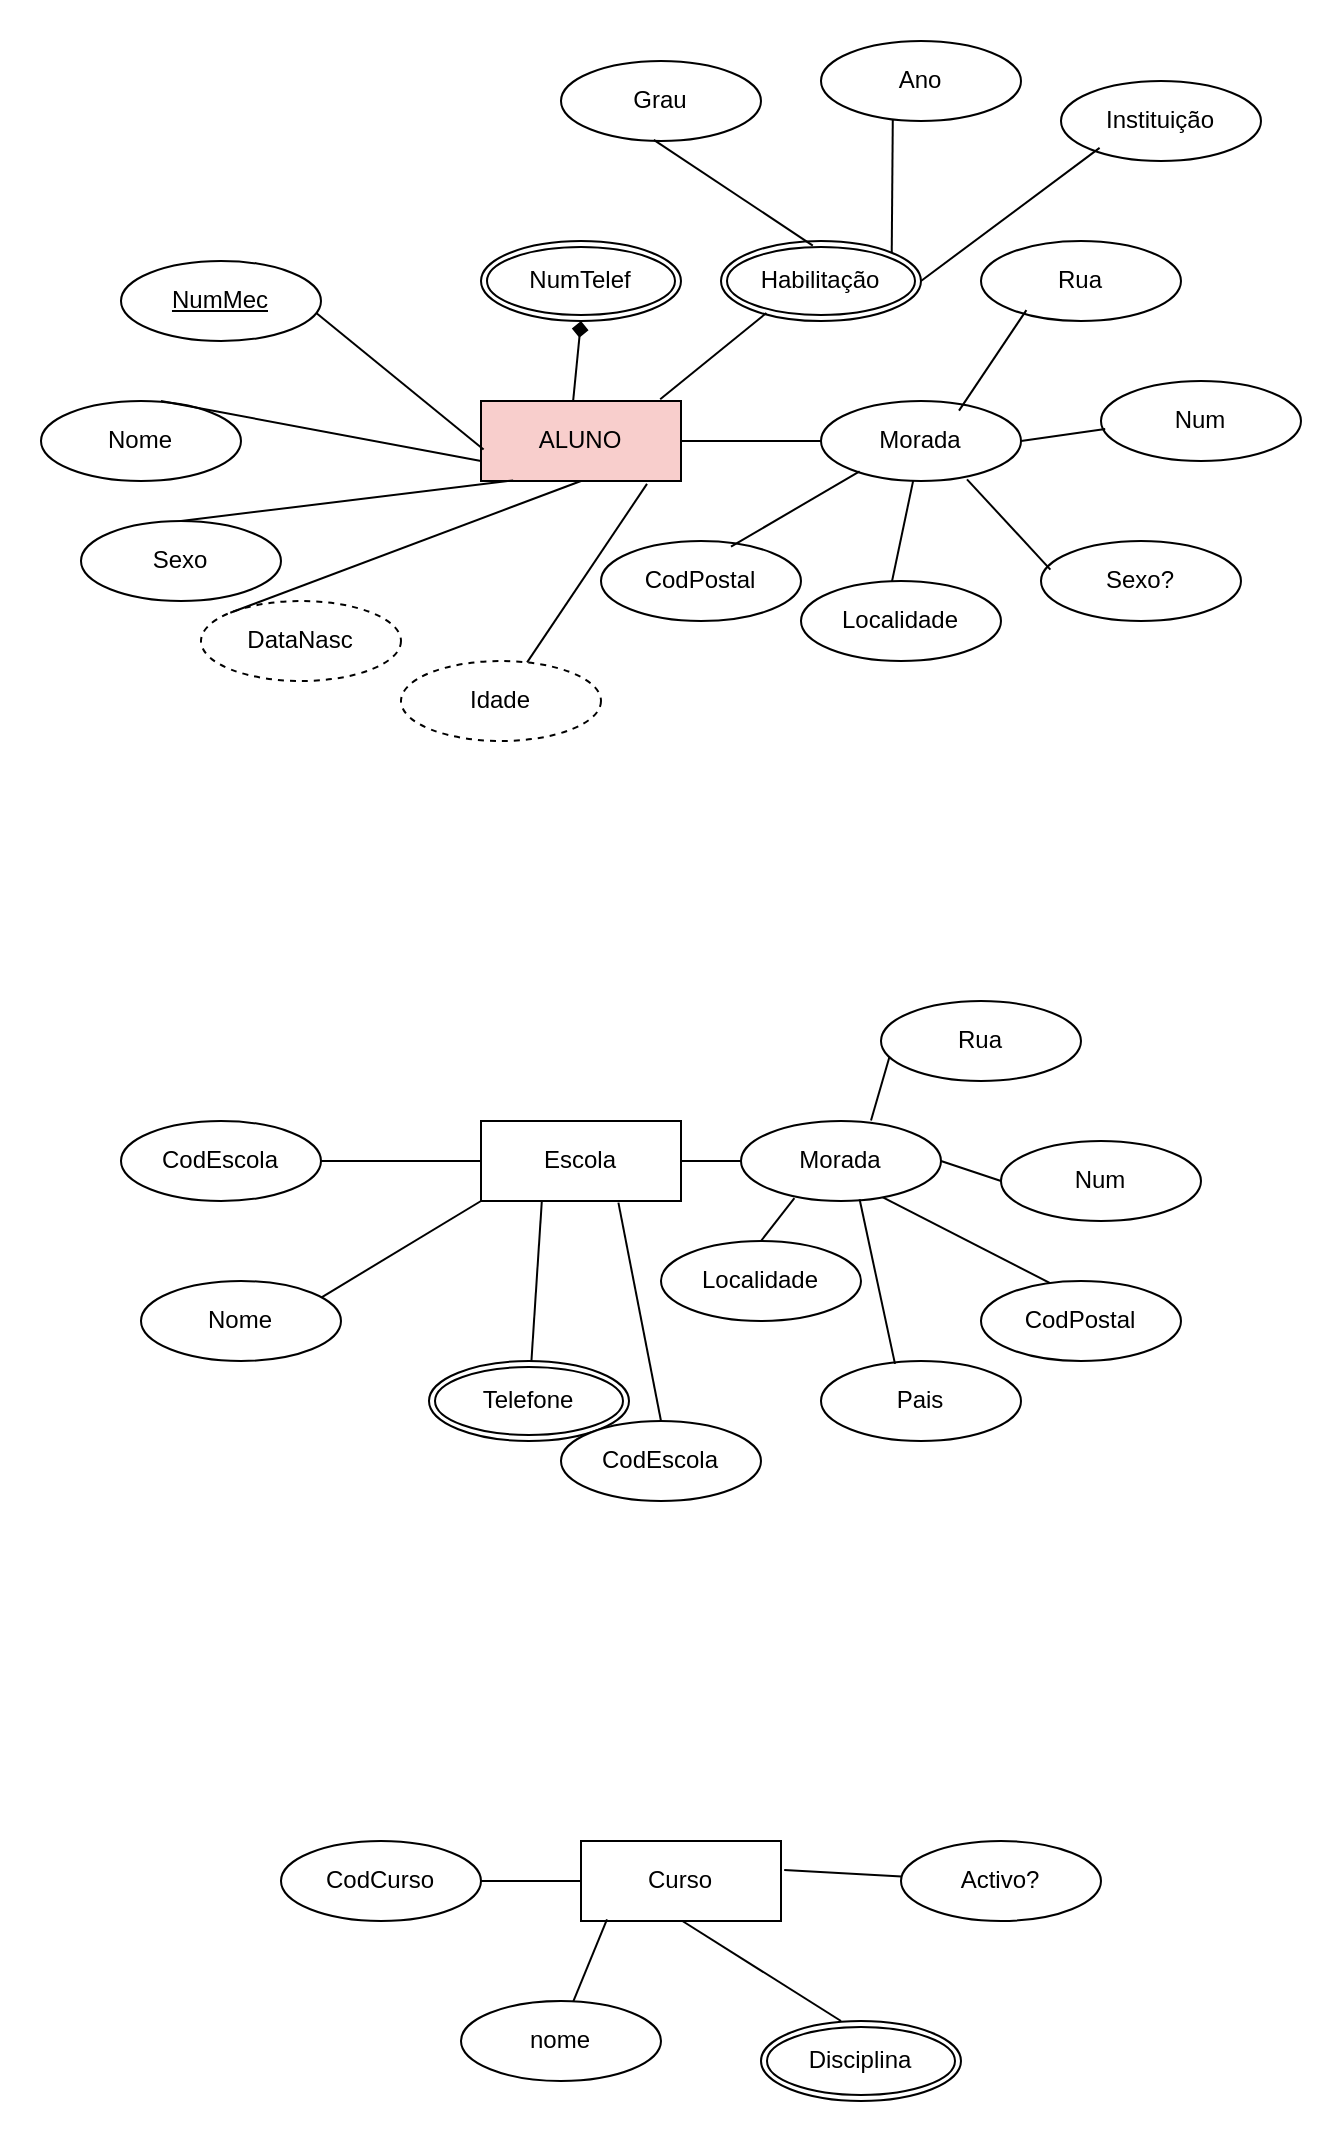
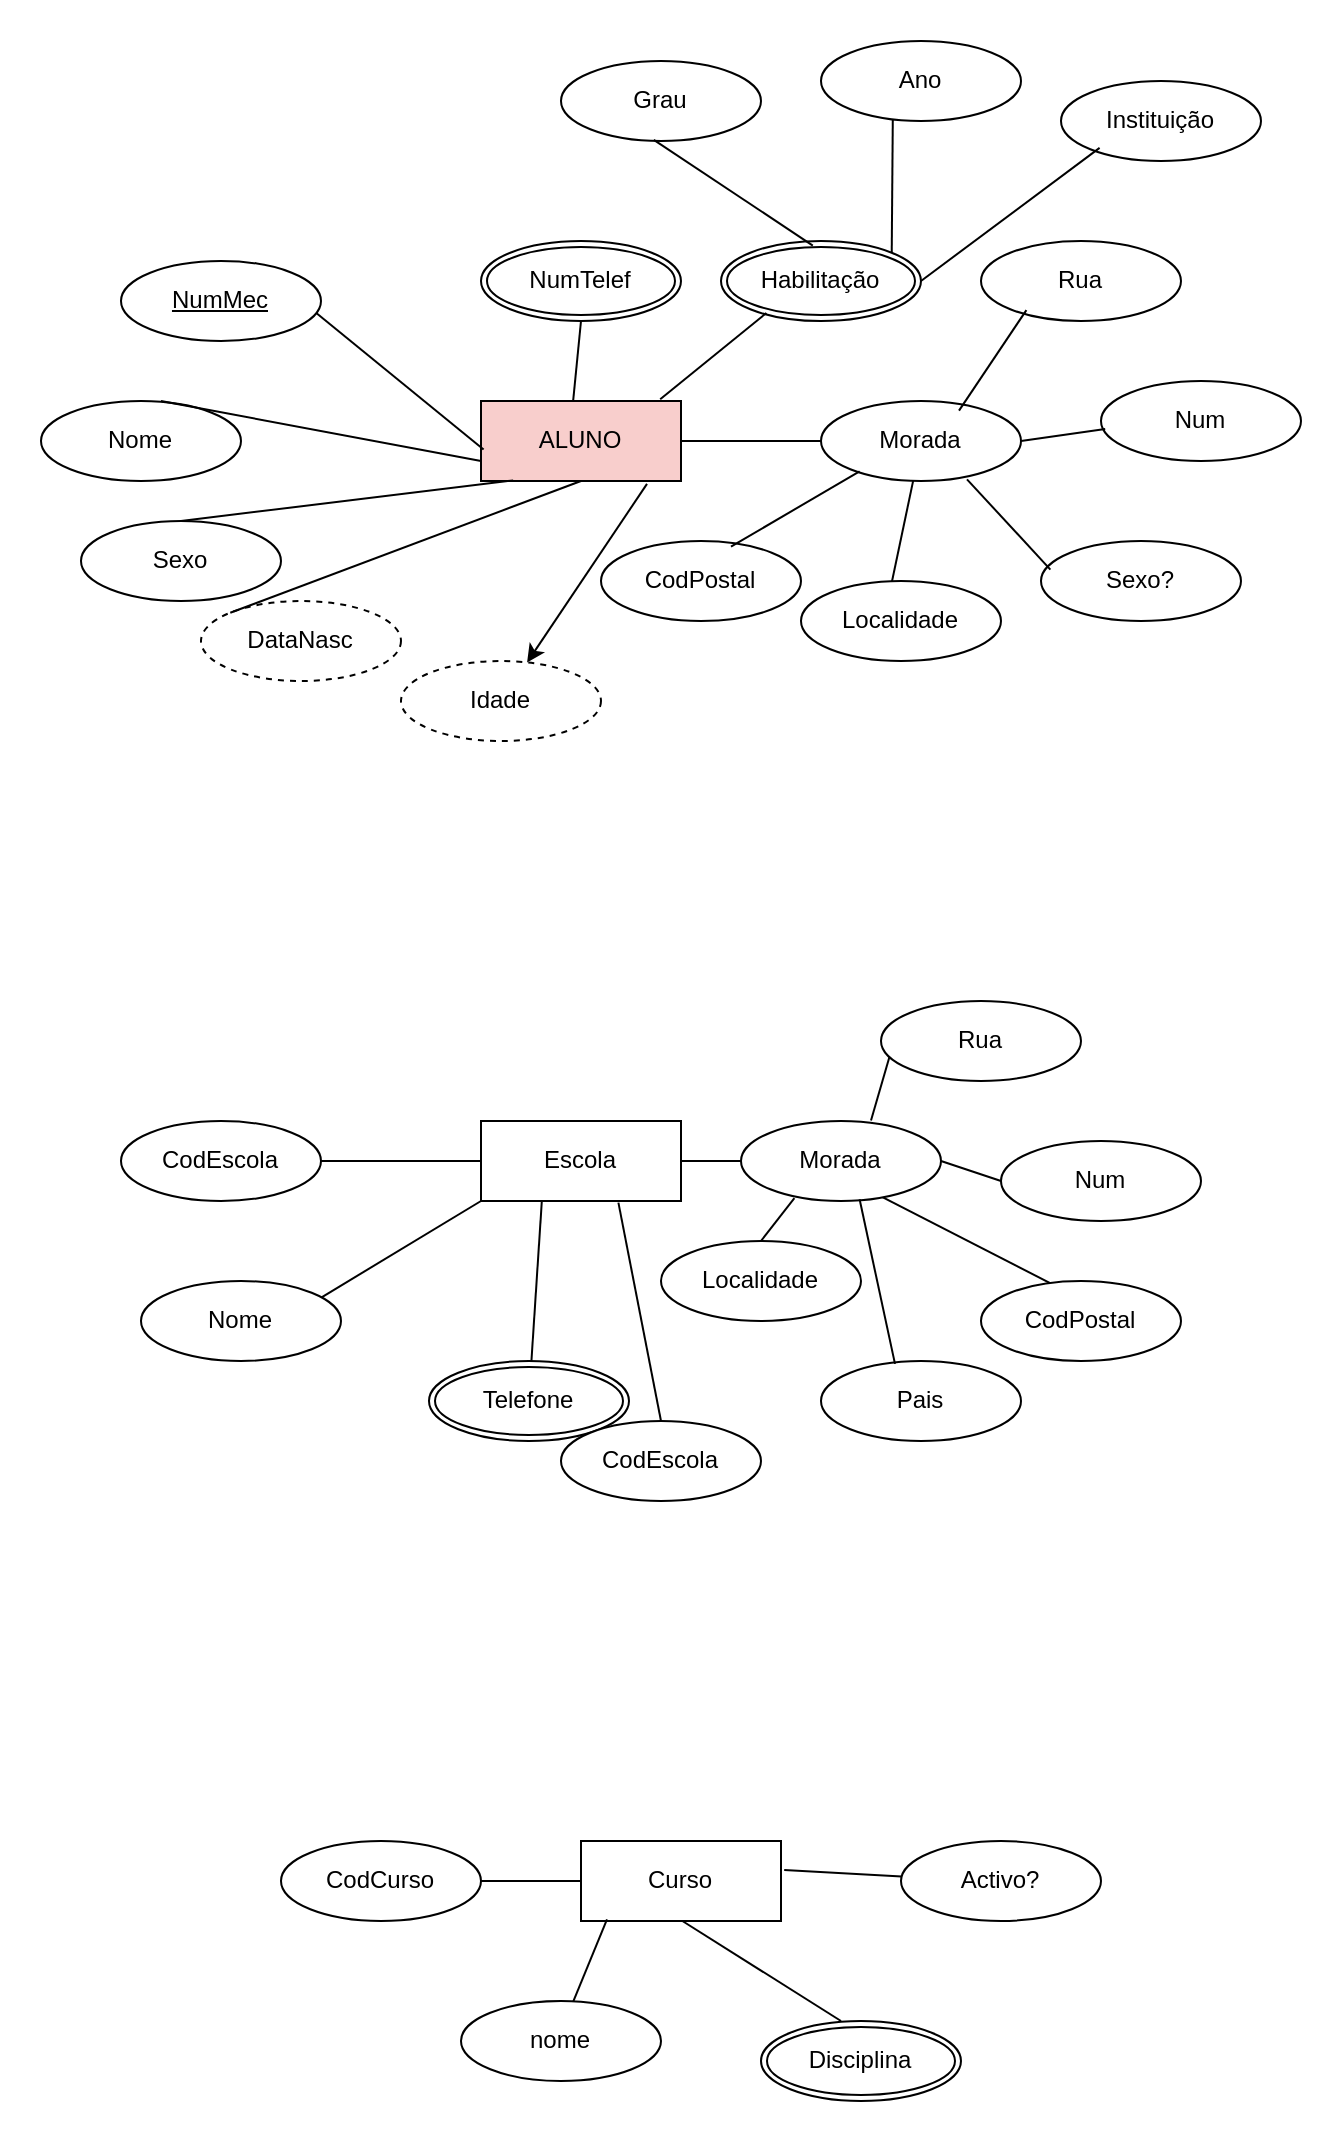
edge "ALUNO" -> "NumTelef": arrowhead diamond -> none
edge "ALUNO" -- "Idade": arrowhead none -> classic
